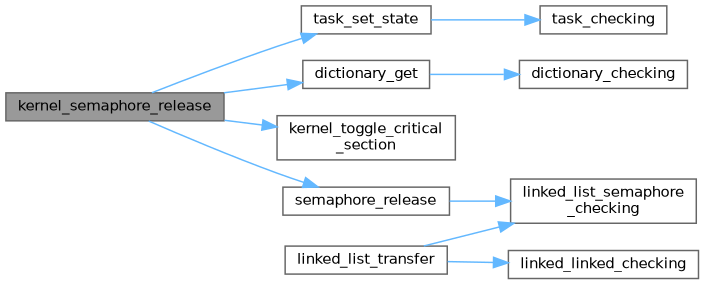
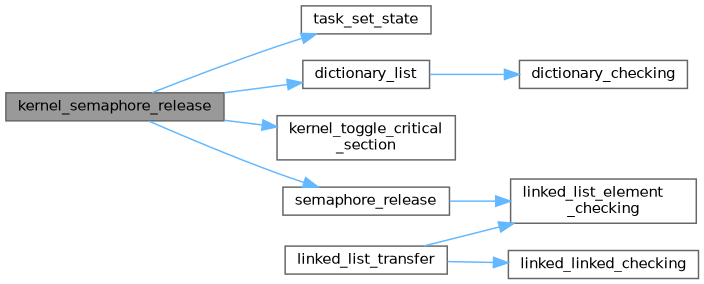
node "task_checking": removed
node "dictionary_get": label "dictionary_get" -> "dictionary_list"
node "linked_list_semaphore _checking": label "linked_list_semaphore _checking" -> "linked_list_element _checking"
